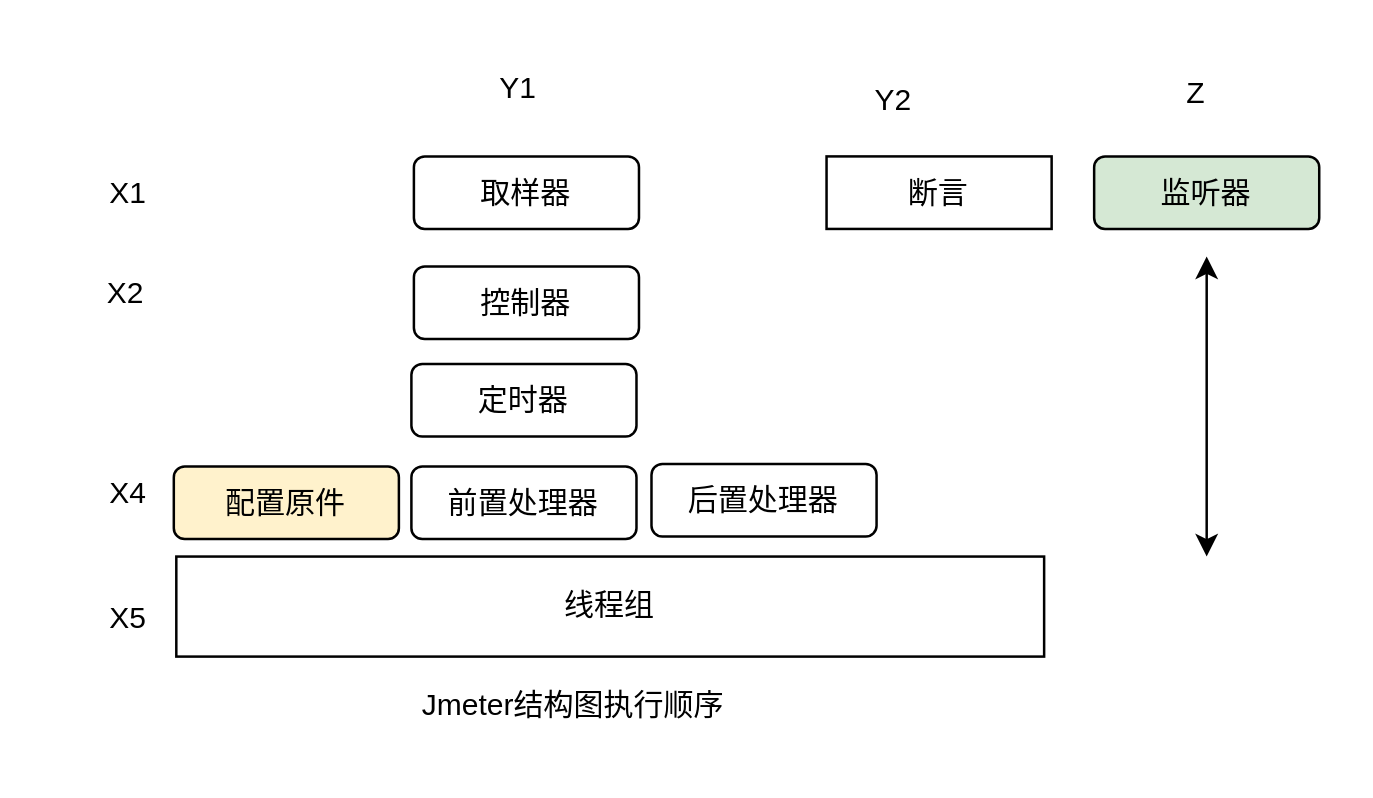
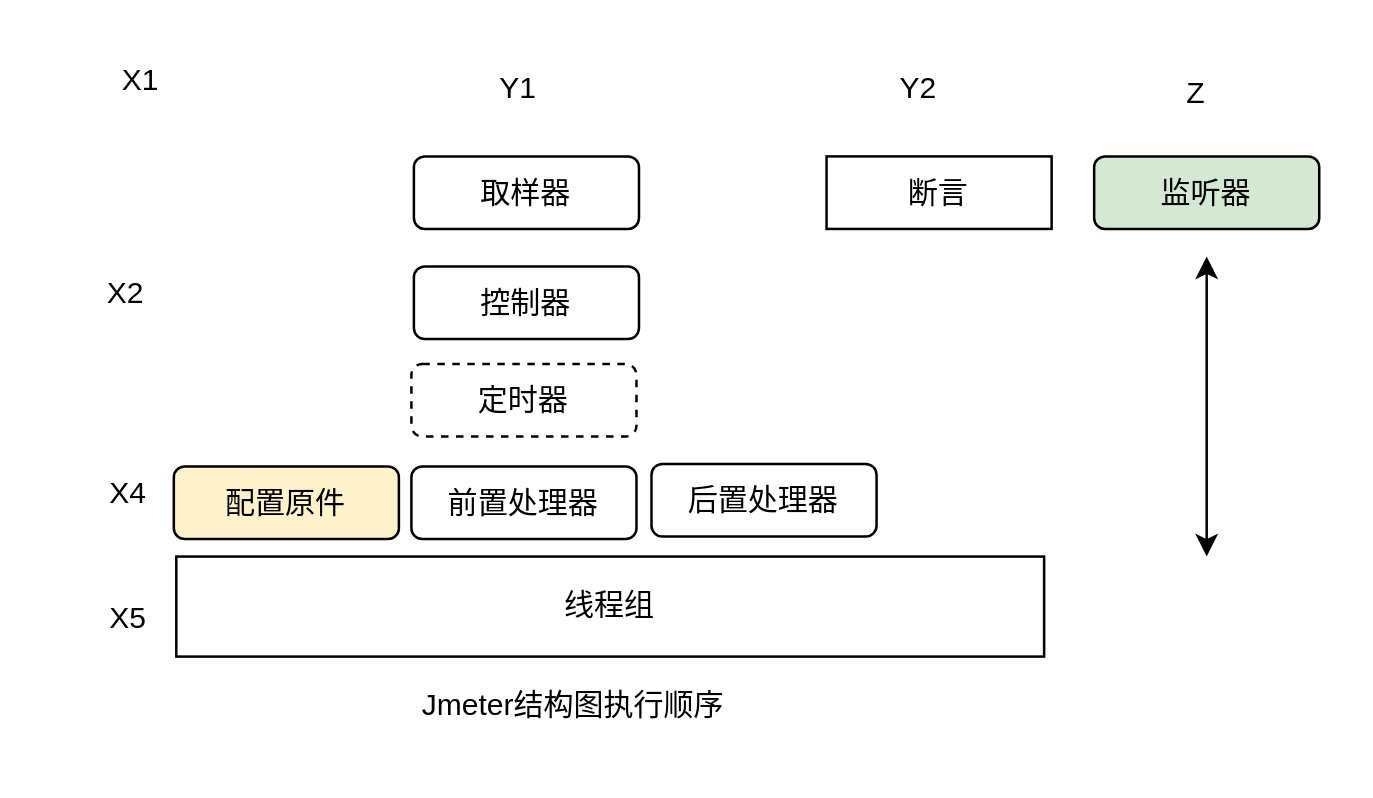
node "Y2": moved (894, 101) -> (919, 89)
node "X1": moved (129, 194) -> (141, 81)
node "定时器": style solid -> dashed
